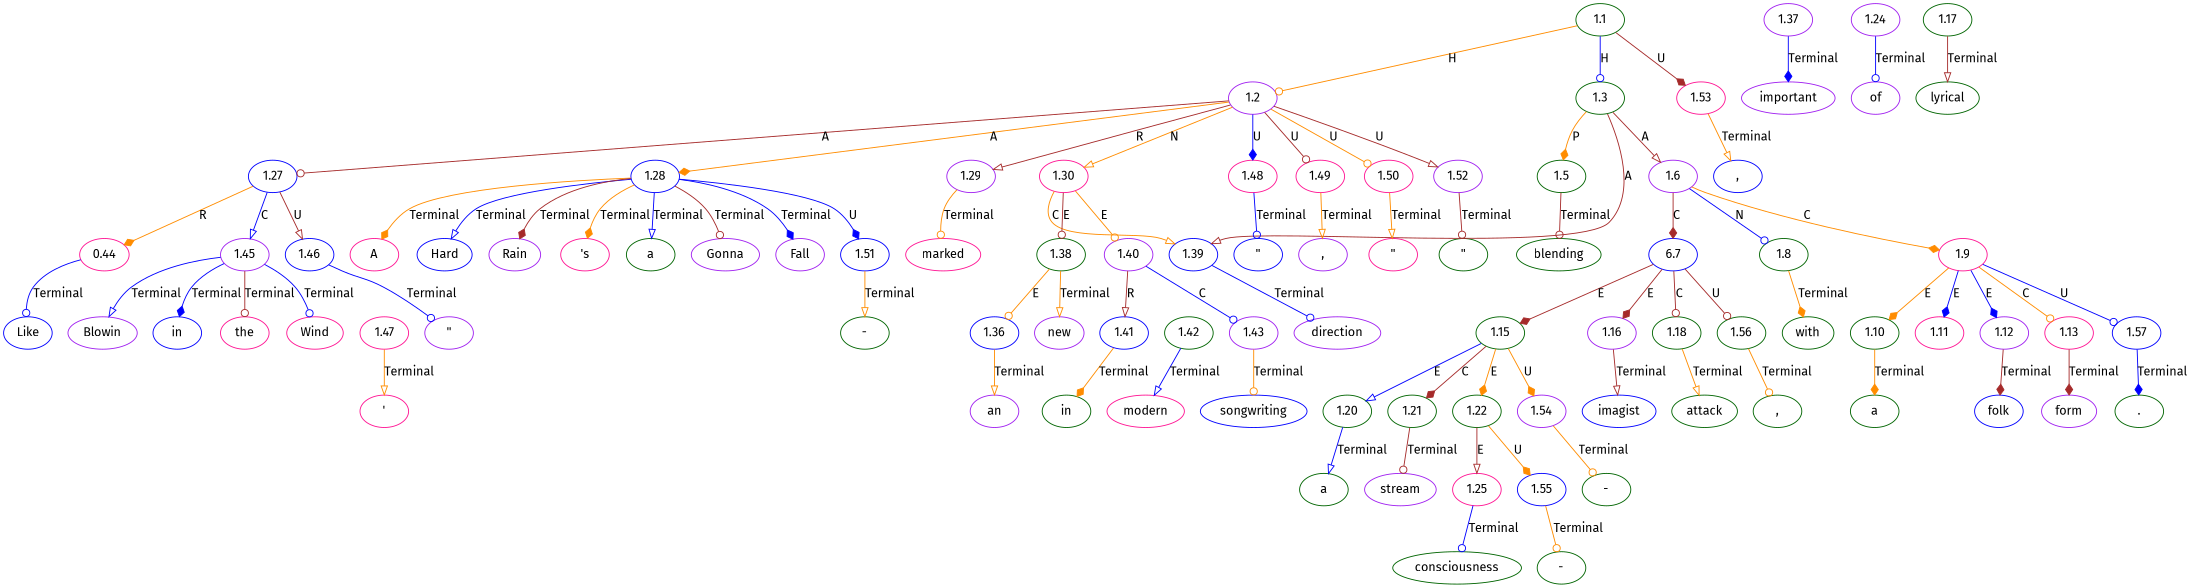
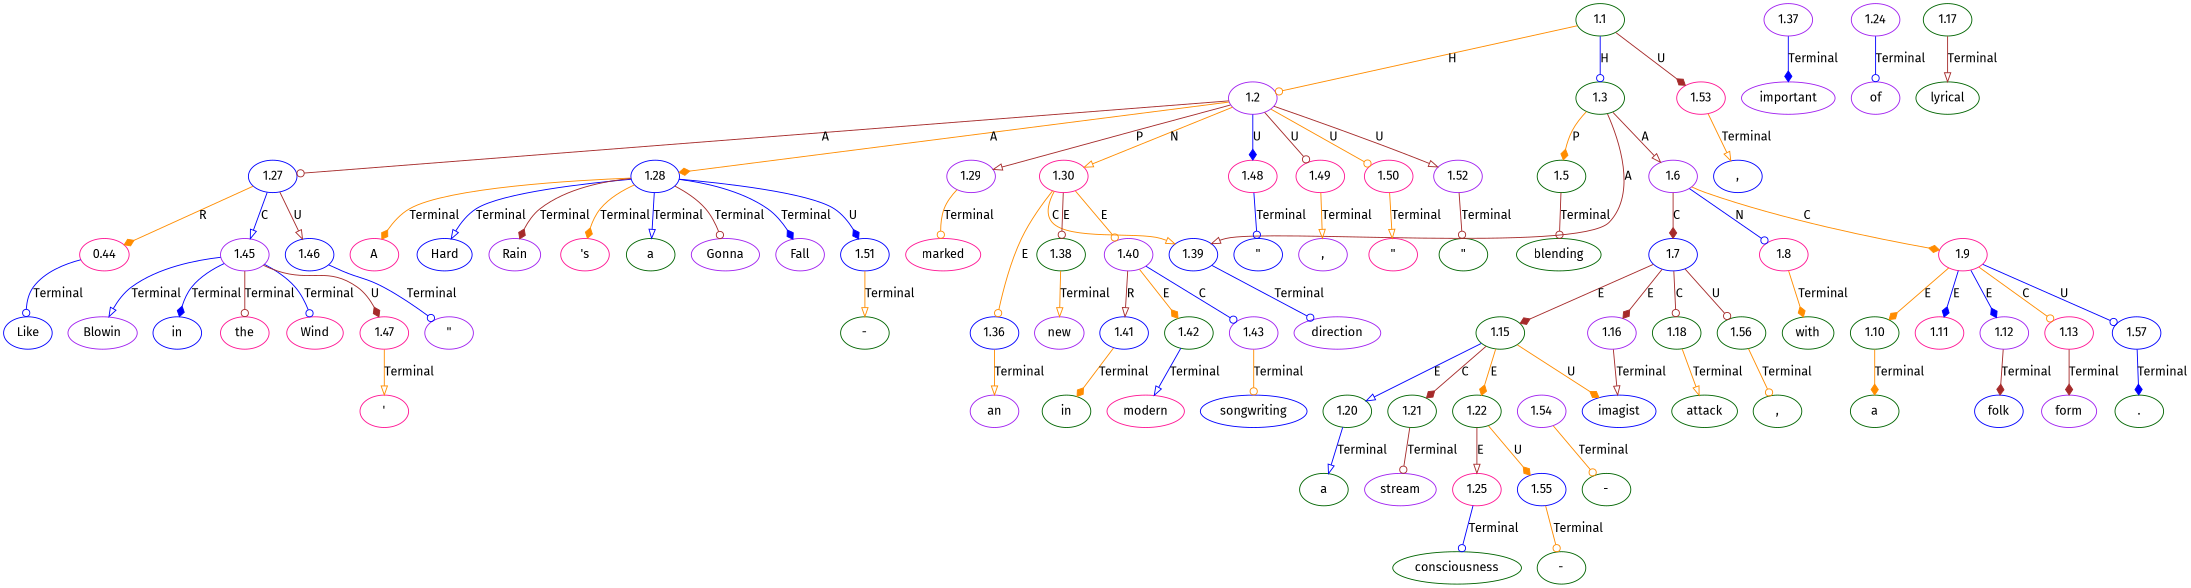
edge "1.2" -> "1.29": label "R" -> "P"
node "6.7": label "6.7" -> "1.7"
node "1.8": color darkgreen -> deeppink
edge "1.45" -> "1.47": added, label "U"
edge "1.40" -> "1.42": added, label "E"
edge "1.38" -> "1.36": now "1.30" -> "1.36"
edge "1.15" -> "1.54": now "1.15" -> "imagist"
